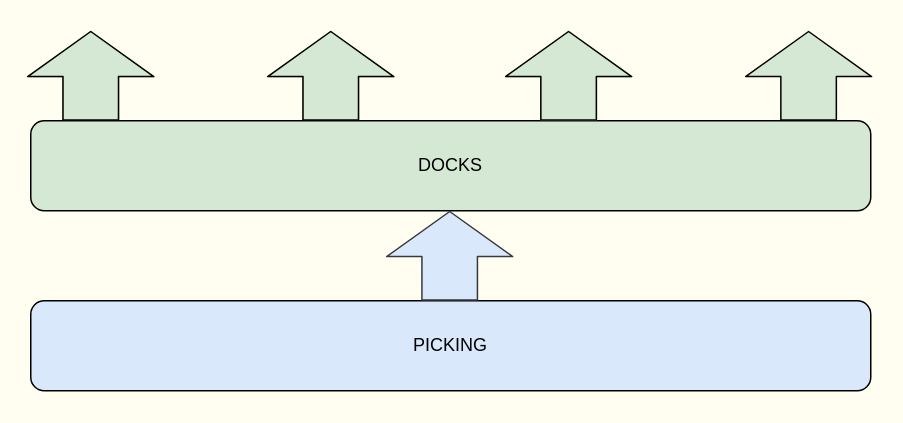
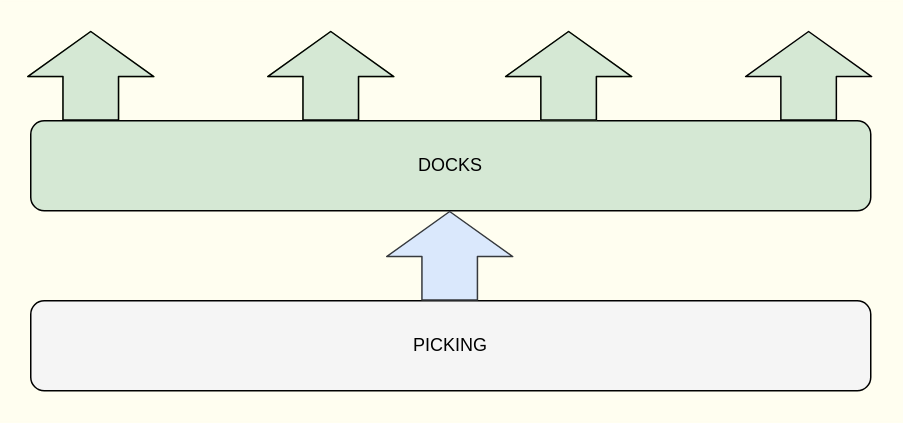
node "PICKING": fillcolor #dae8fc -> #f5f5f5
